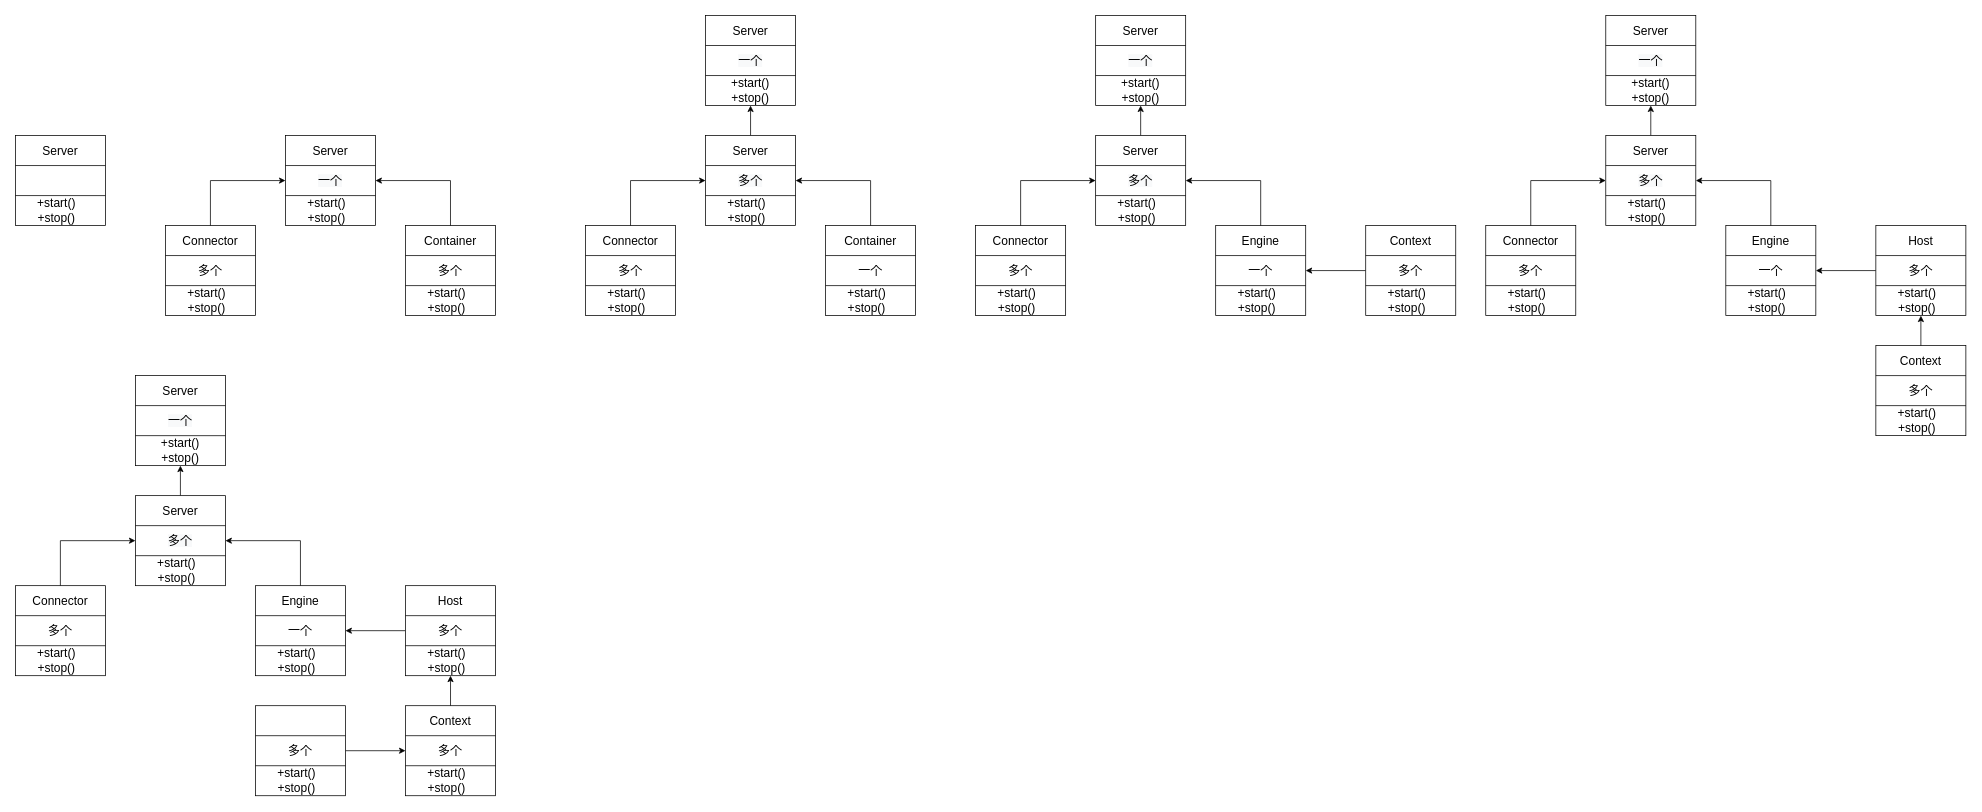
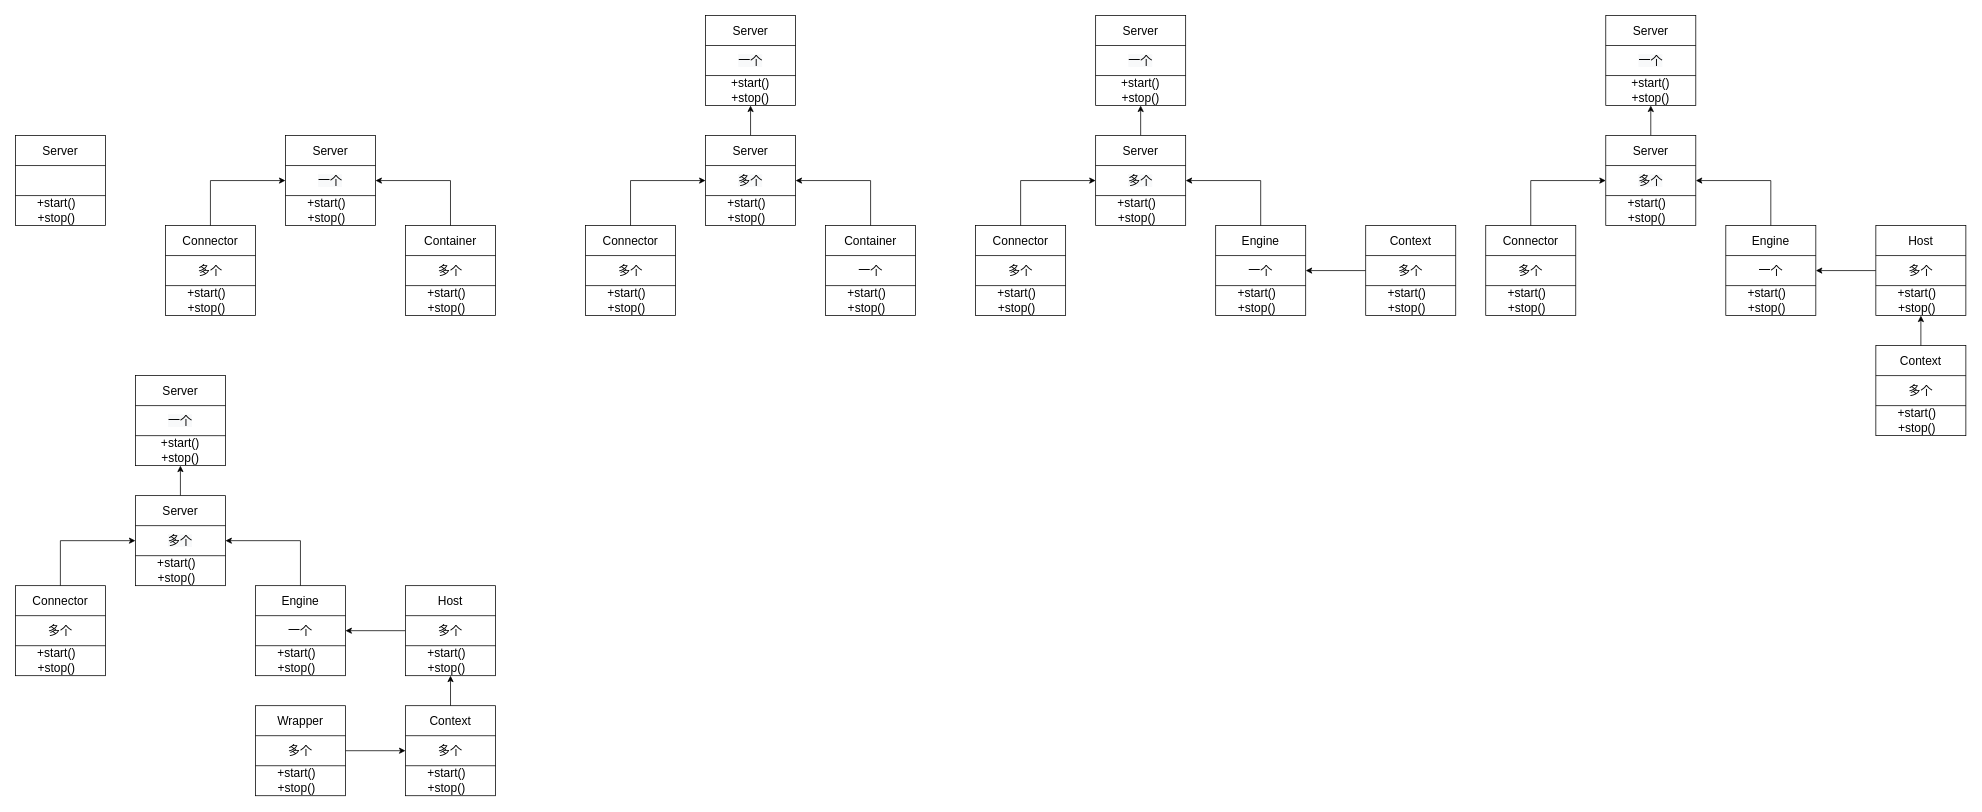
node "Wrapper": added
